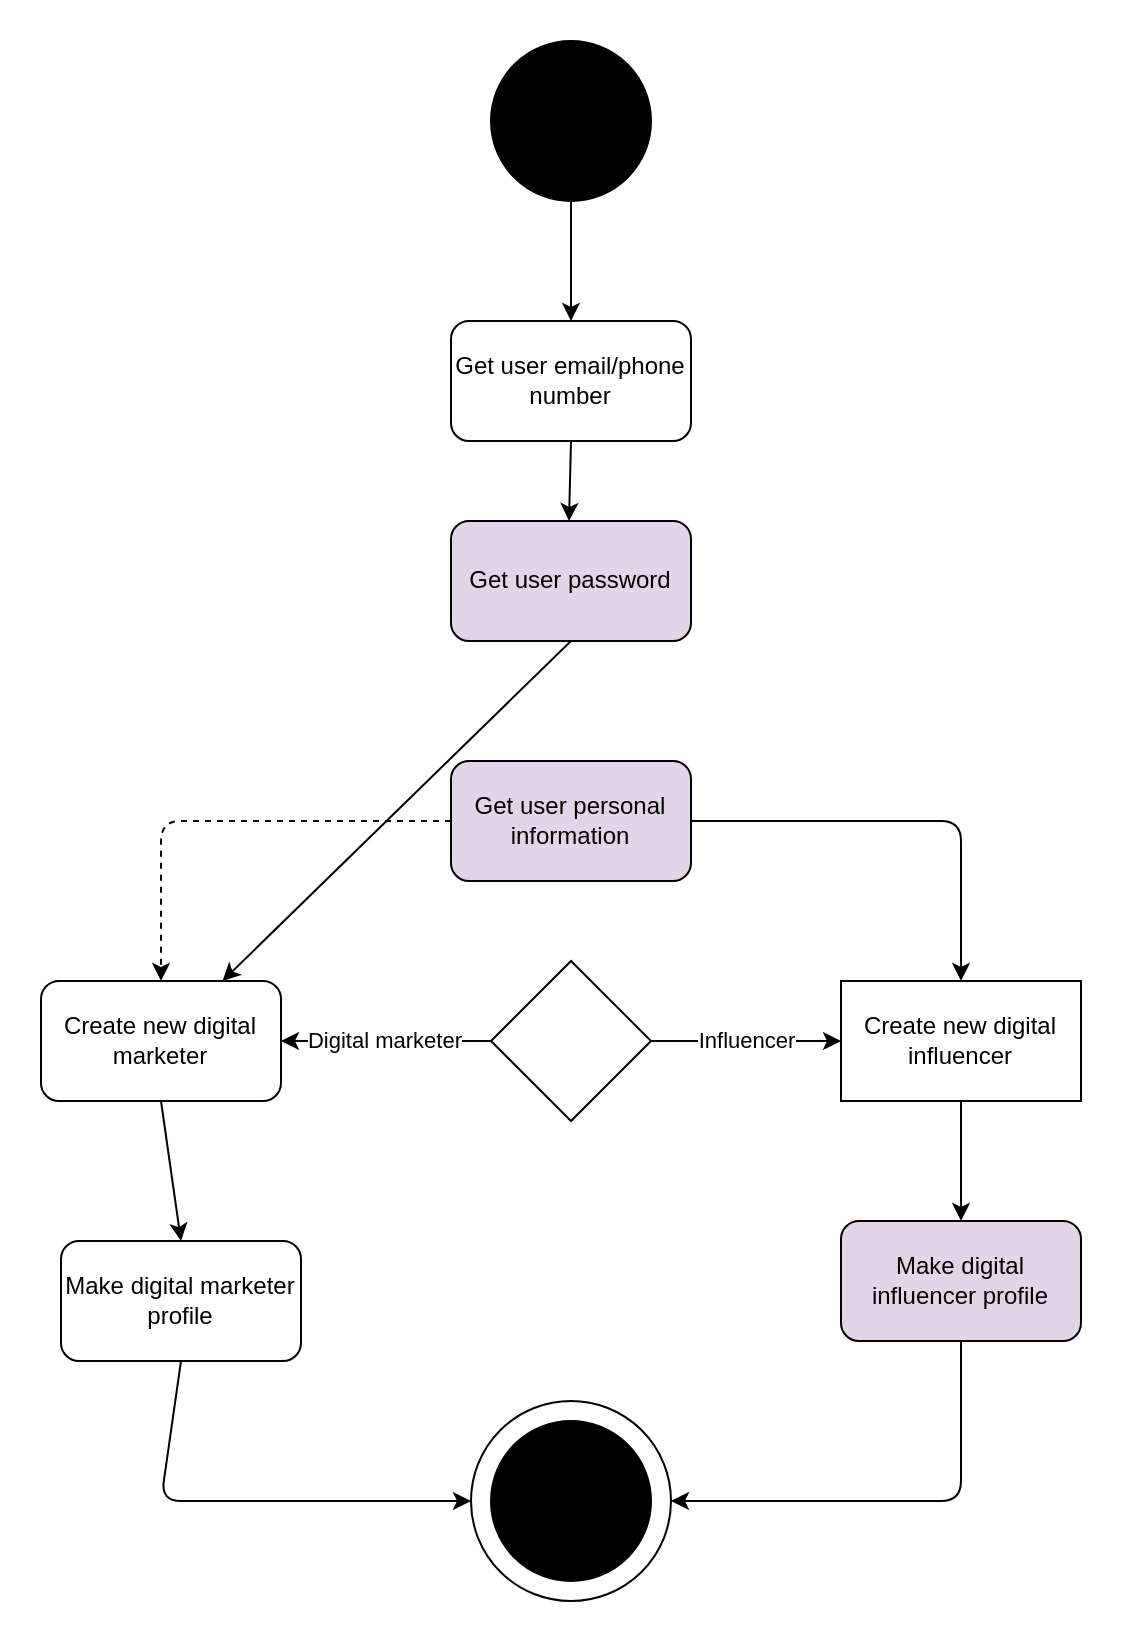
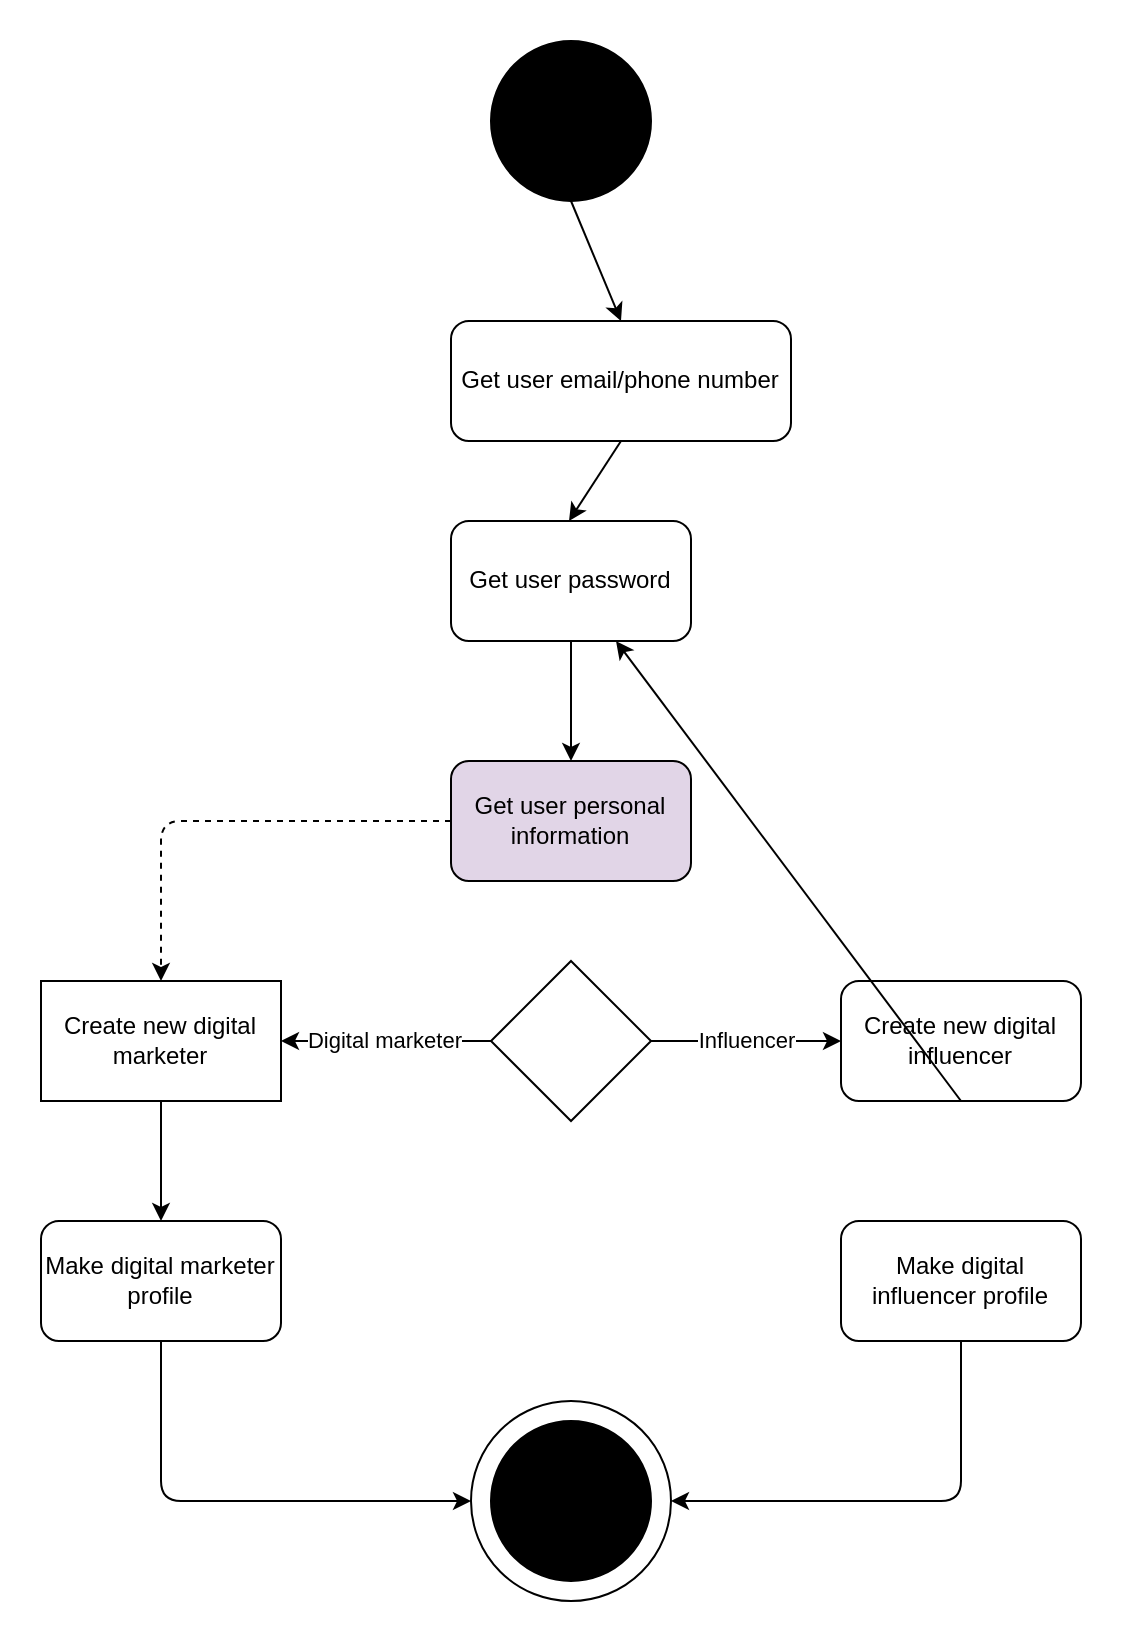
node "Get user email/phone number": size 240x120 -> 340x120
node "Get user password": fillcolor #e1d5e7 -> #ffffff
edge "Get user password" -> "Create new digital marketer": now "Get user password" -> "Get user personal information"
edge "Get user personal information" -> "Create new digital influencer": removed
node "Create new digital marketer": shape rounded rectangle -> rectangle
node "Create new digital influencer": shape rectangle -> rounded rectangle
edge "Create new digital influencer" -> "Make digital influencer profile": now "Create new digital influencer" -> "Get user password"
node "Make digital influencer profile": fillcolor #e1d5e7 -> #ffffff
node "Make digital marketer profile": moved (181, 1301) -> (161, 1281)
